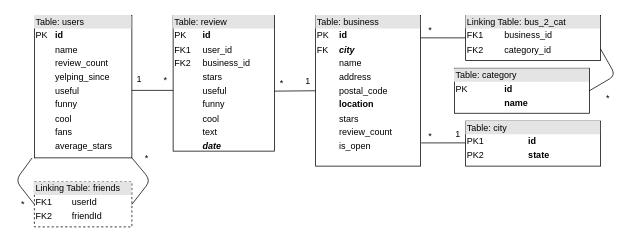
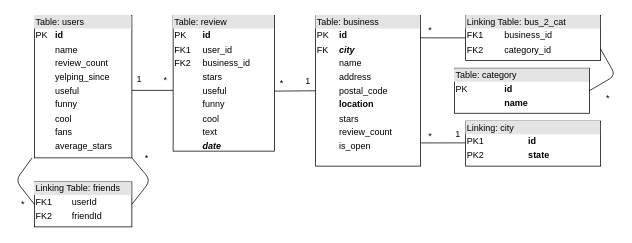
node "Table: city PK1 id PK2 state": label "Table: city PK1 id PK2 state" -> "Linking: city PK1 id PK2 state"
node "Linking Table: friends FK1 userId FK2 friendId": style dashed -> solid
